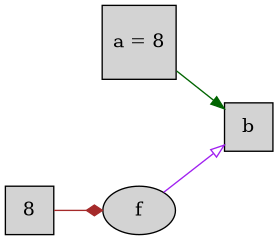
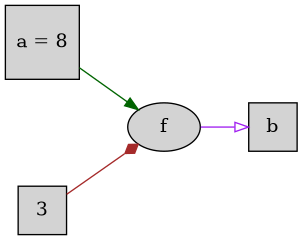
edge "a = 8" -> "b": now "a = 8" -> "f"
node "8": label "8" -> "3"
